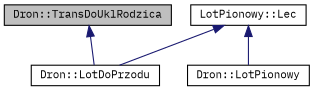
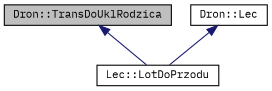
node "LotPionowy::Lec": label "LotPionowy::Lec" -> "Dron::Lec"
node "Dron::LotDoPrzodu": label "Dron::LotDoPrzodu" -> "Lec::LotDoPrzodu"
node "Dron::LotPionowy": removed
